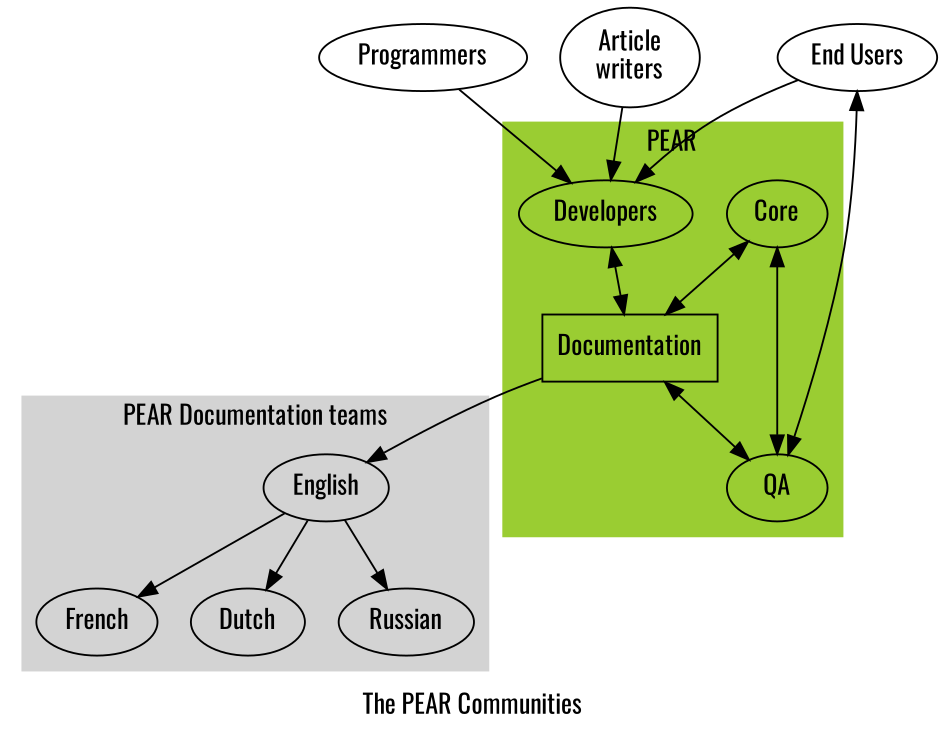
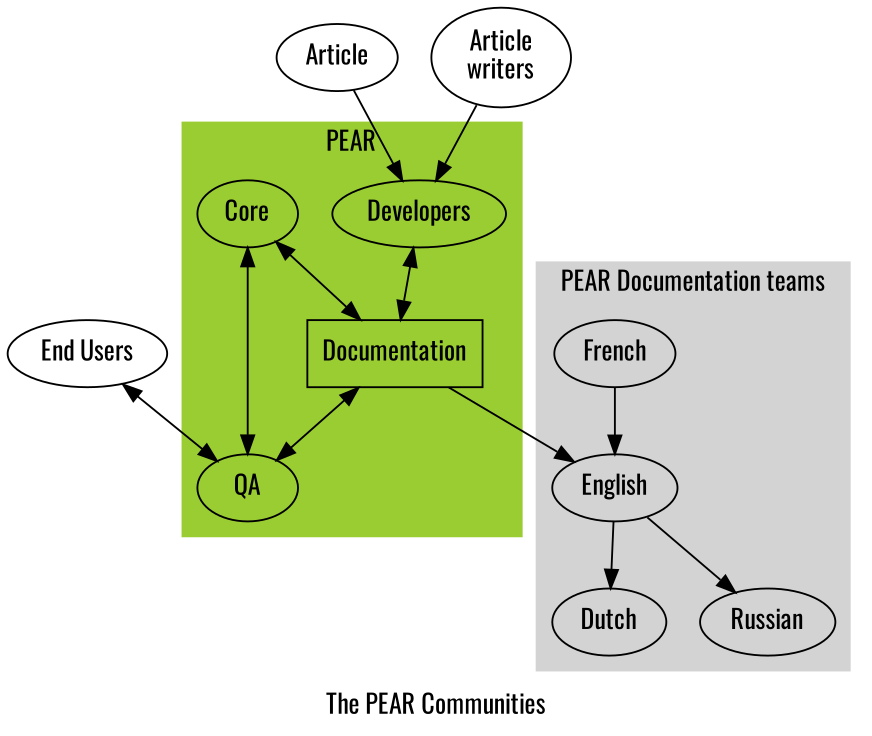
node "Programmers": label "Programmers" -> "Article"
edge "End Users" -> "Developers": removed
edge "English" -> "French": reversed
